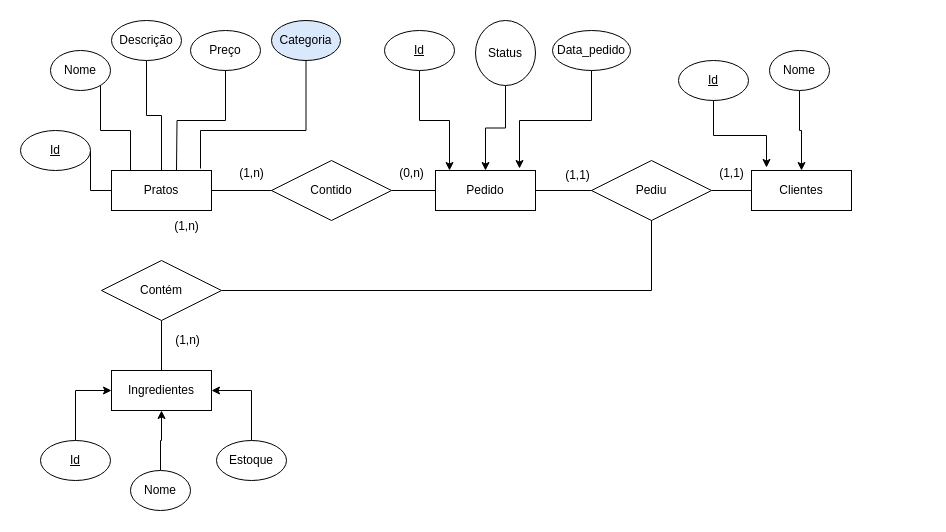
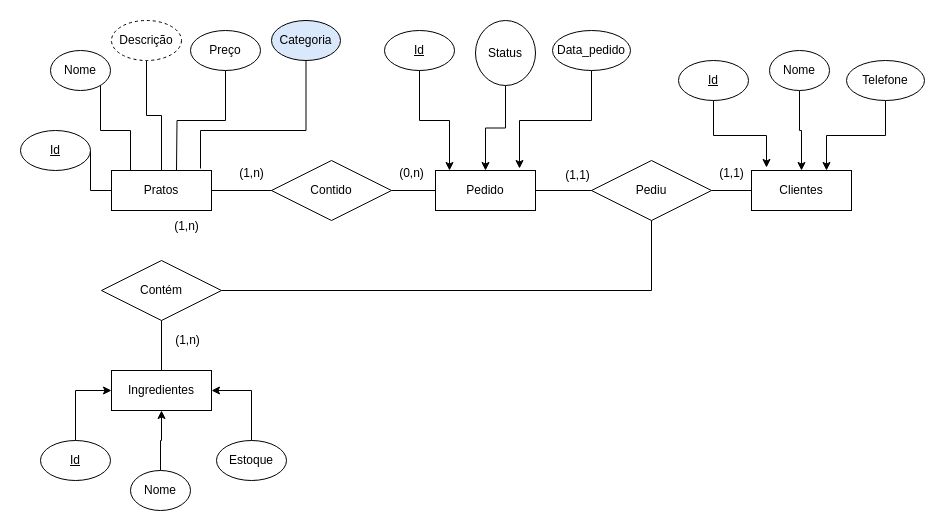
node "Descrição": style solid -> dashed
node "Telefone": added
edge "Telefone" -> "Clientes": added
